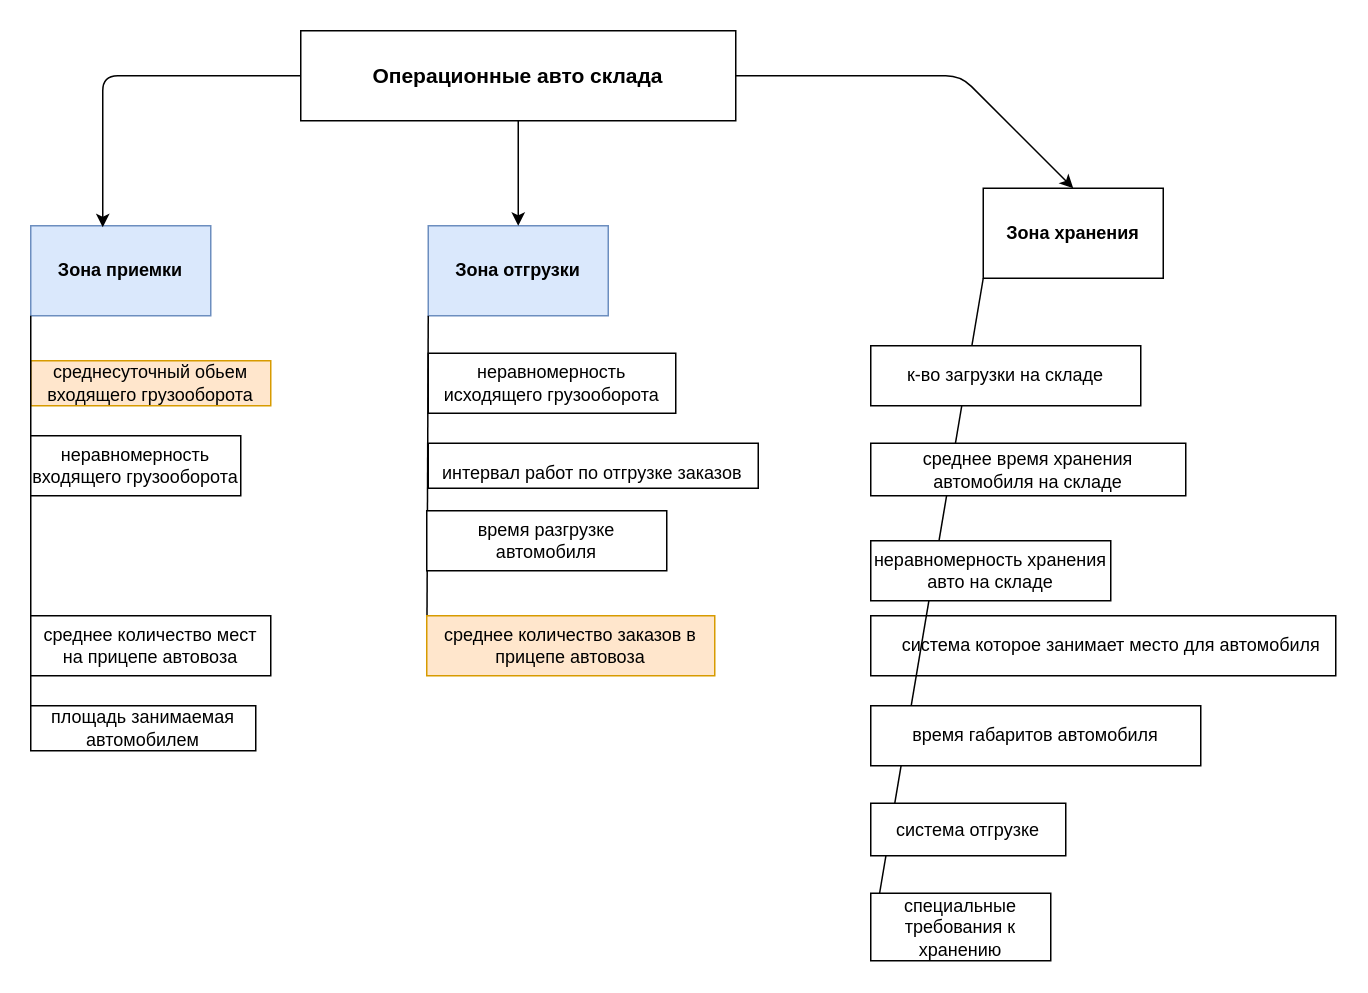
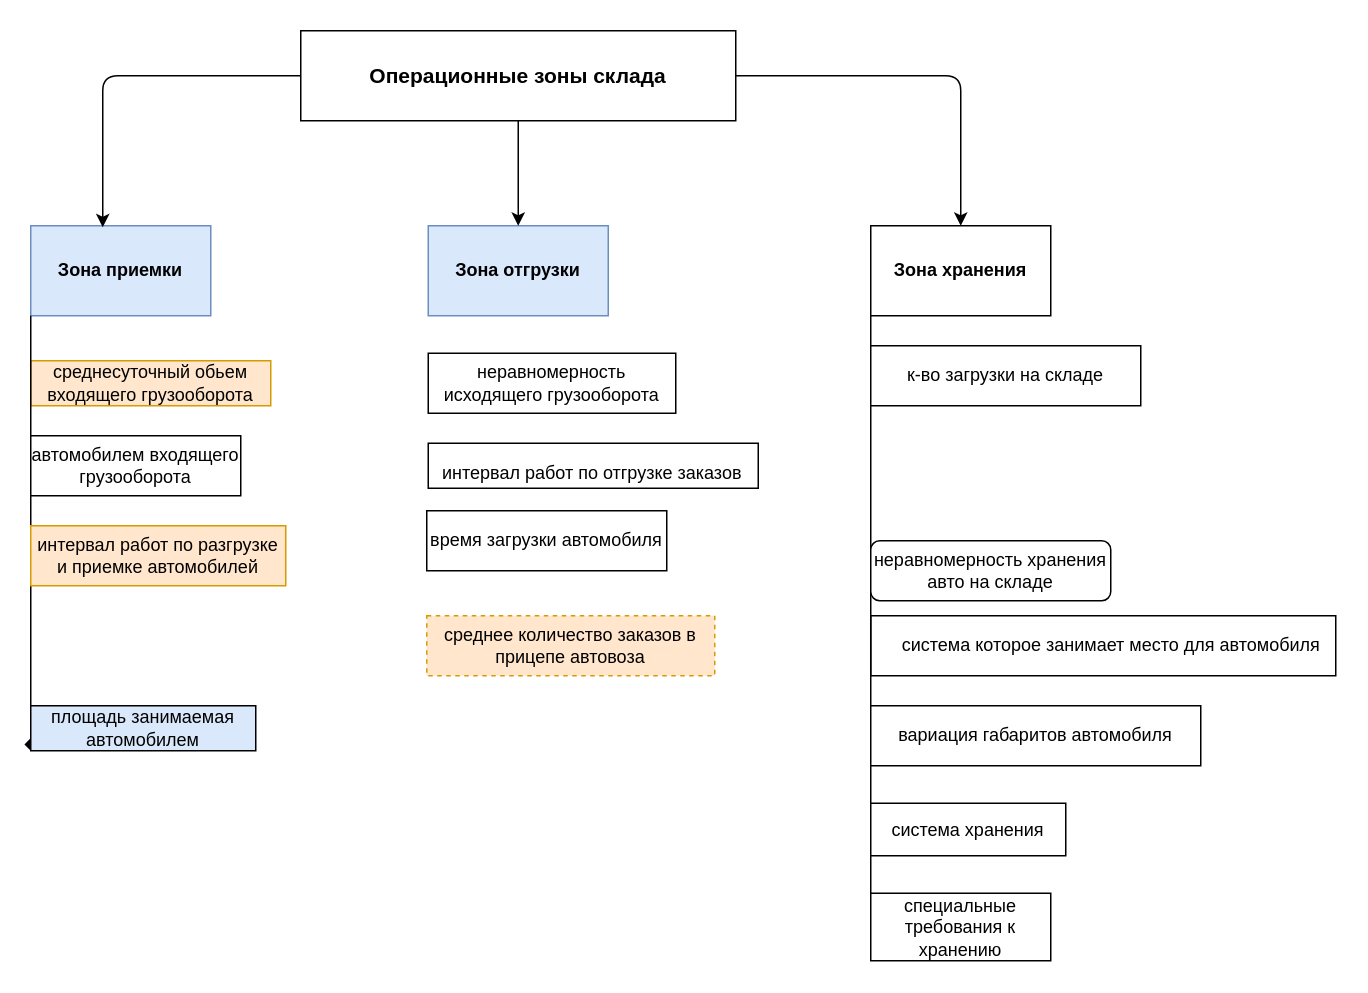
node "Операционные авто склада": label "Операционные авто склада" -> "Операционные зоны склада"
node "Зона хранения": moved (1073, 233) -> (961, 271)
node "неравномерность входящего грузооборота": label "неравномерность входящего грузооборота" -> "автомобилем входящего грузооборота"
node "среднее время хранения автомобиля на складе": removed
node "время разгрузке автомобиля": label "время разгрузке автомобиля" -> "время загрузки автомобиля"
node "интервал работ по разгрузке и приемке автомобилей": added
node "неравномерность хранения авто на складе": shape rectangle -> rounded rectangle
edge "Зона отгрузки" -- "среднее количество заказов в прицепе автовоза": removed
node "среднее количество мест на прицепе автовоза": removed
node "среднее количество заказов в прицепе автовоза": style solid -> dashed
node "площадь занимаемая автомобилем": fillcolor #ffffff -> #dae8fc
node "время габаритов автомобиля": label "время габаритов автомобиля" -> "вариация габаритов автомобиля"
edge "Зона приемки" -- "площадь занимаемая автомобилем": arrowhead none -> diamond
node "система отгрузке": label "система отгрузке" -> "система хранения"
